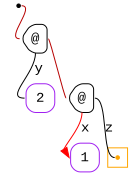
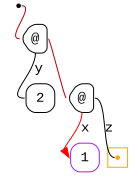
node "2": color purple -> #000000
